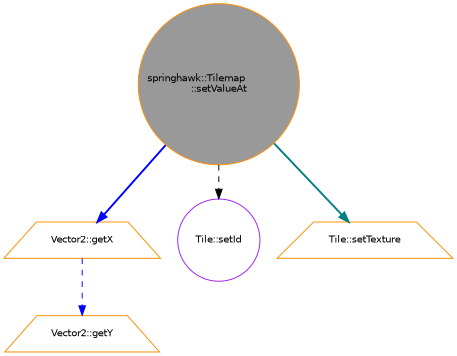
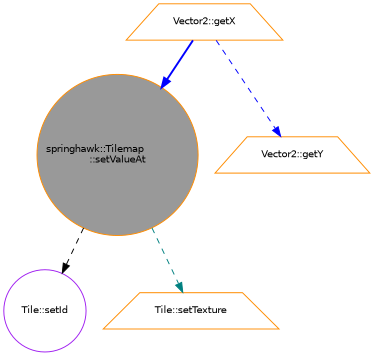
edge "springhawk::Tilemap ::setValueAt" -> "Tile::setTexture": style bold -> dashed
edge "springhawk::Tilemap ::setValueAt" -> "Vector2::getX": reversed
